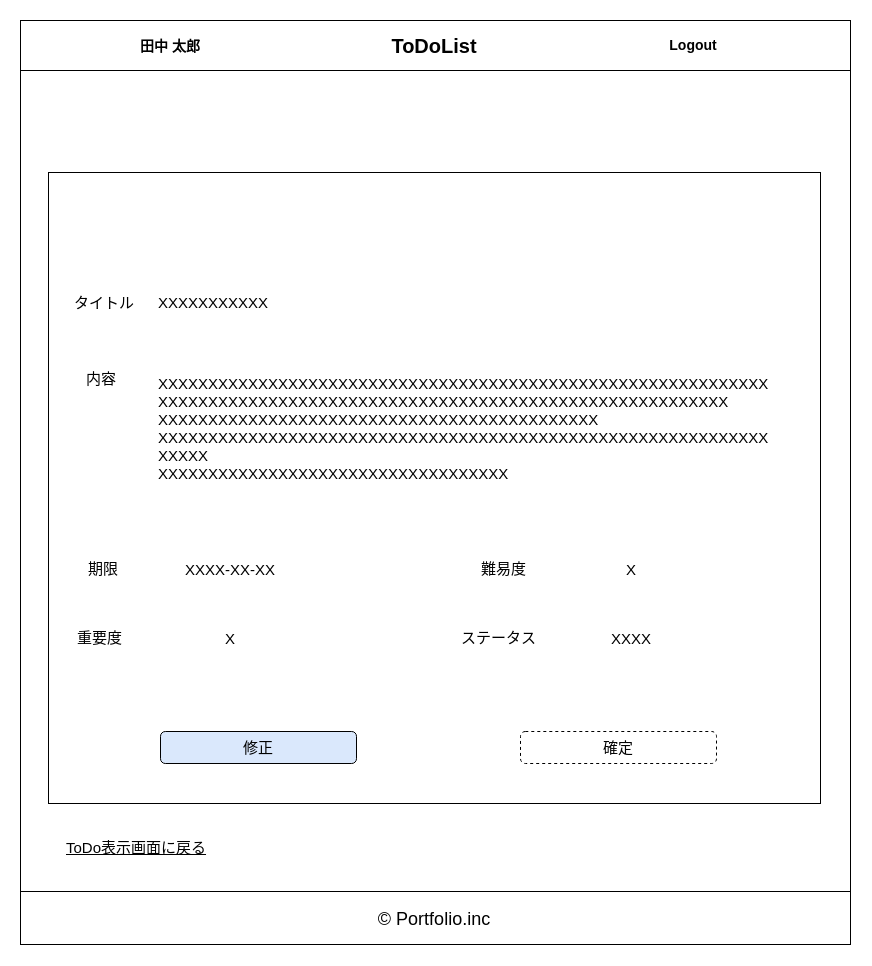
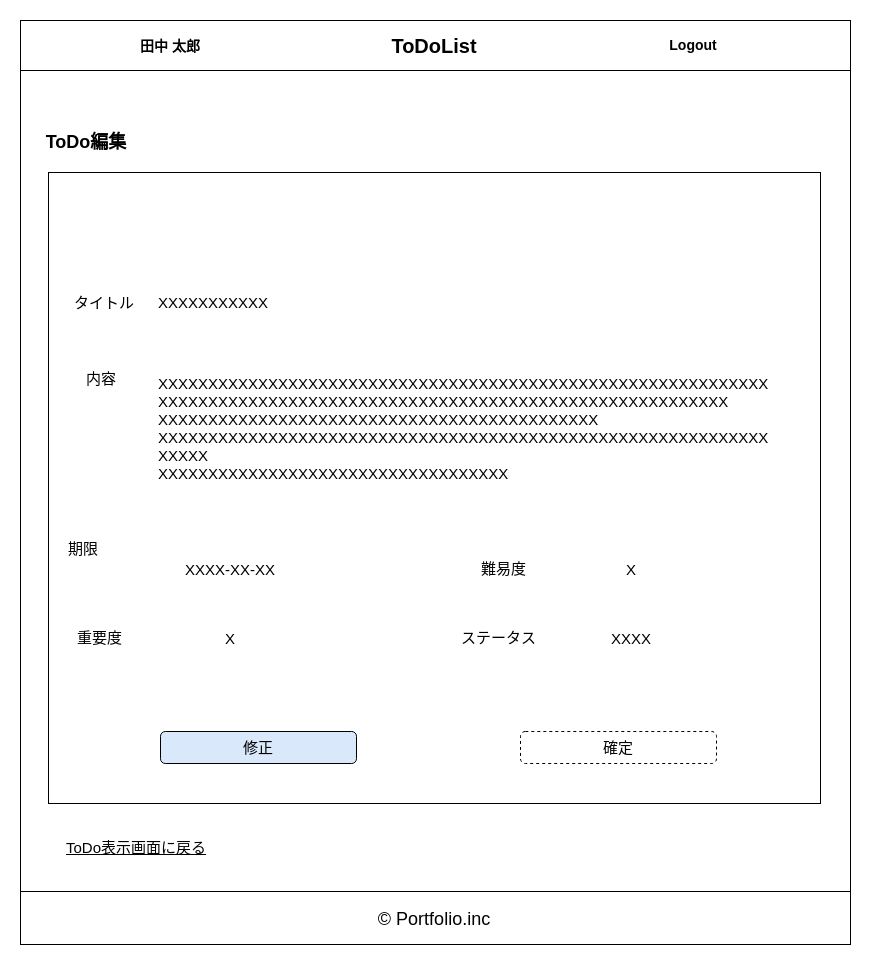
node "ToDo編集": added
node "期限": moved (107, 569) -> (87, 549)
